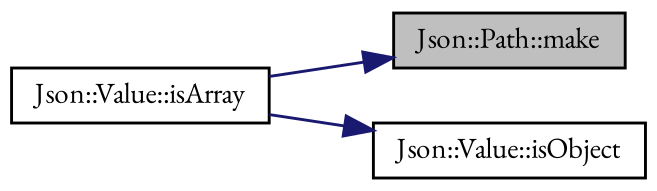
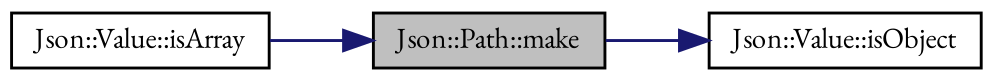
edge "Json::Value::isArray" -> "Json::Value::isObject": now "Json::Path::make" -> "Json::Value::isObject"
